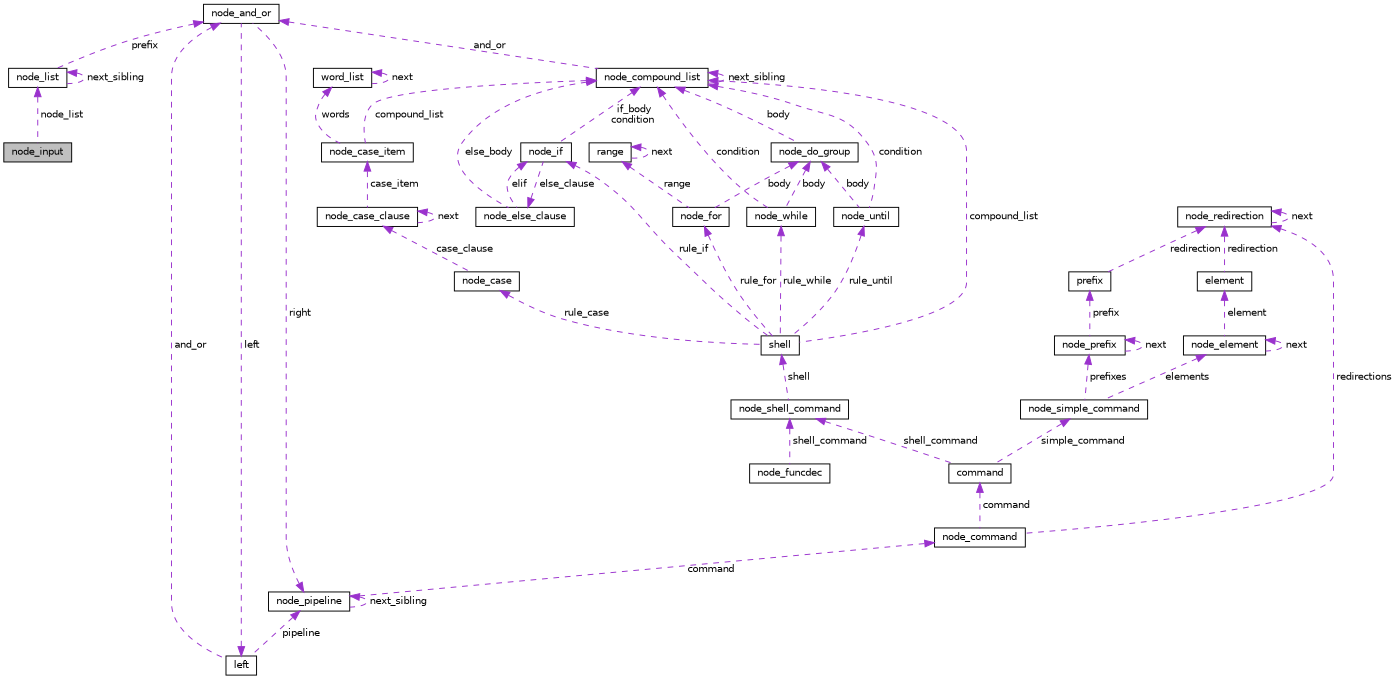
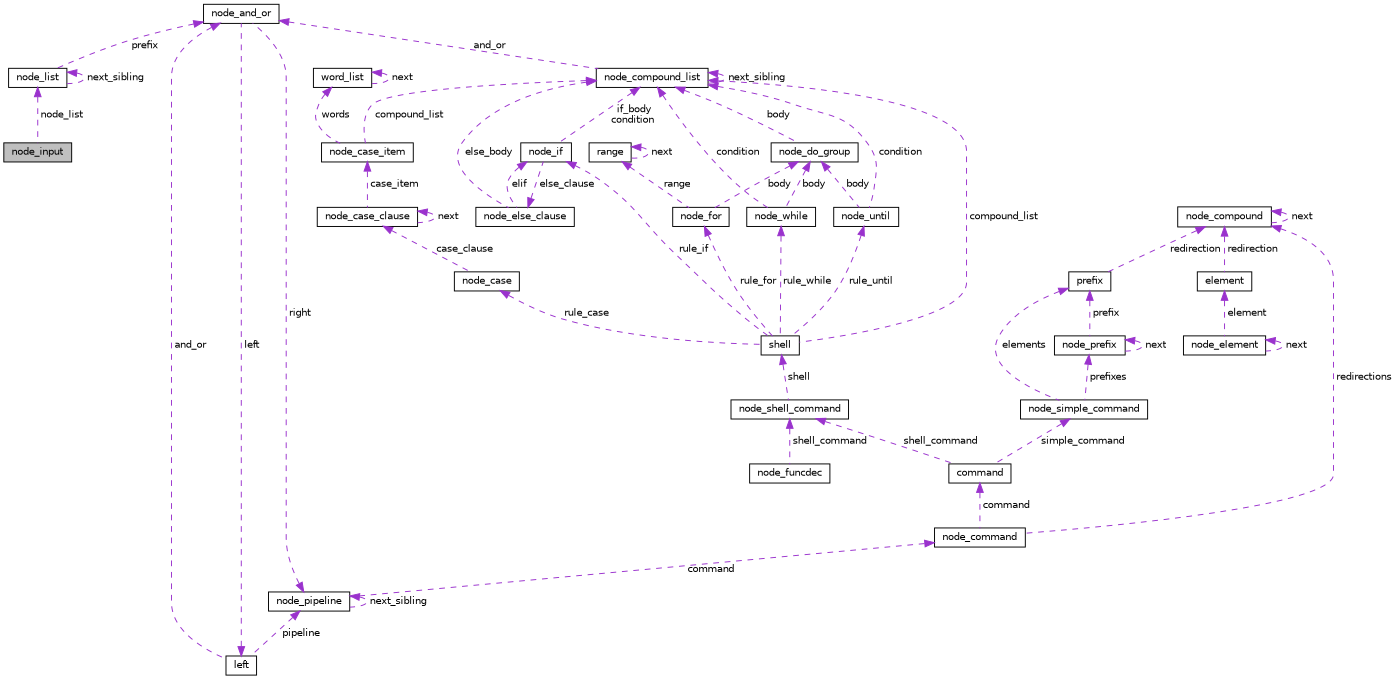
node "node_redirection": label "node_redirection" -> "node_compound"
edge "node_simple_command" -> "node_element": now "node_simple_command" -> "prefix"
